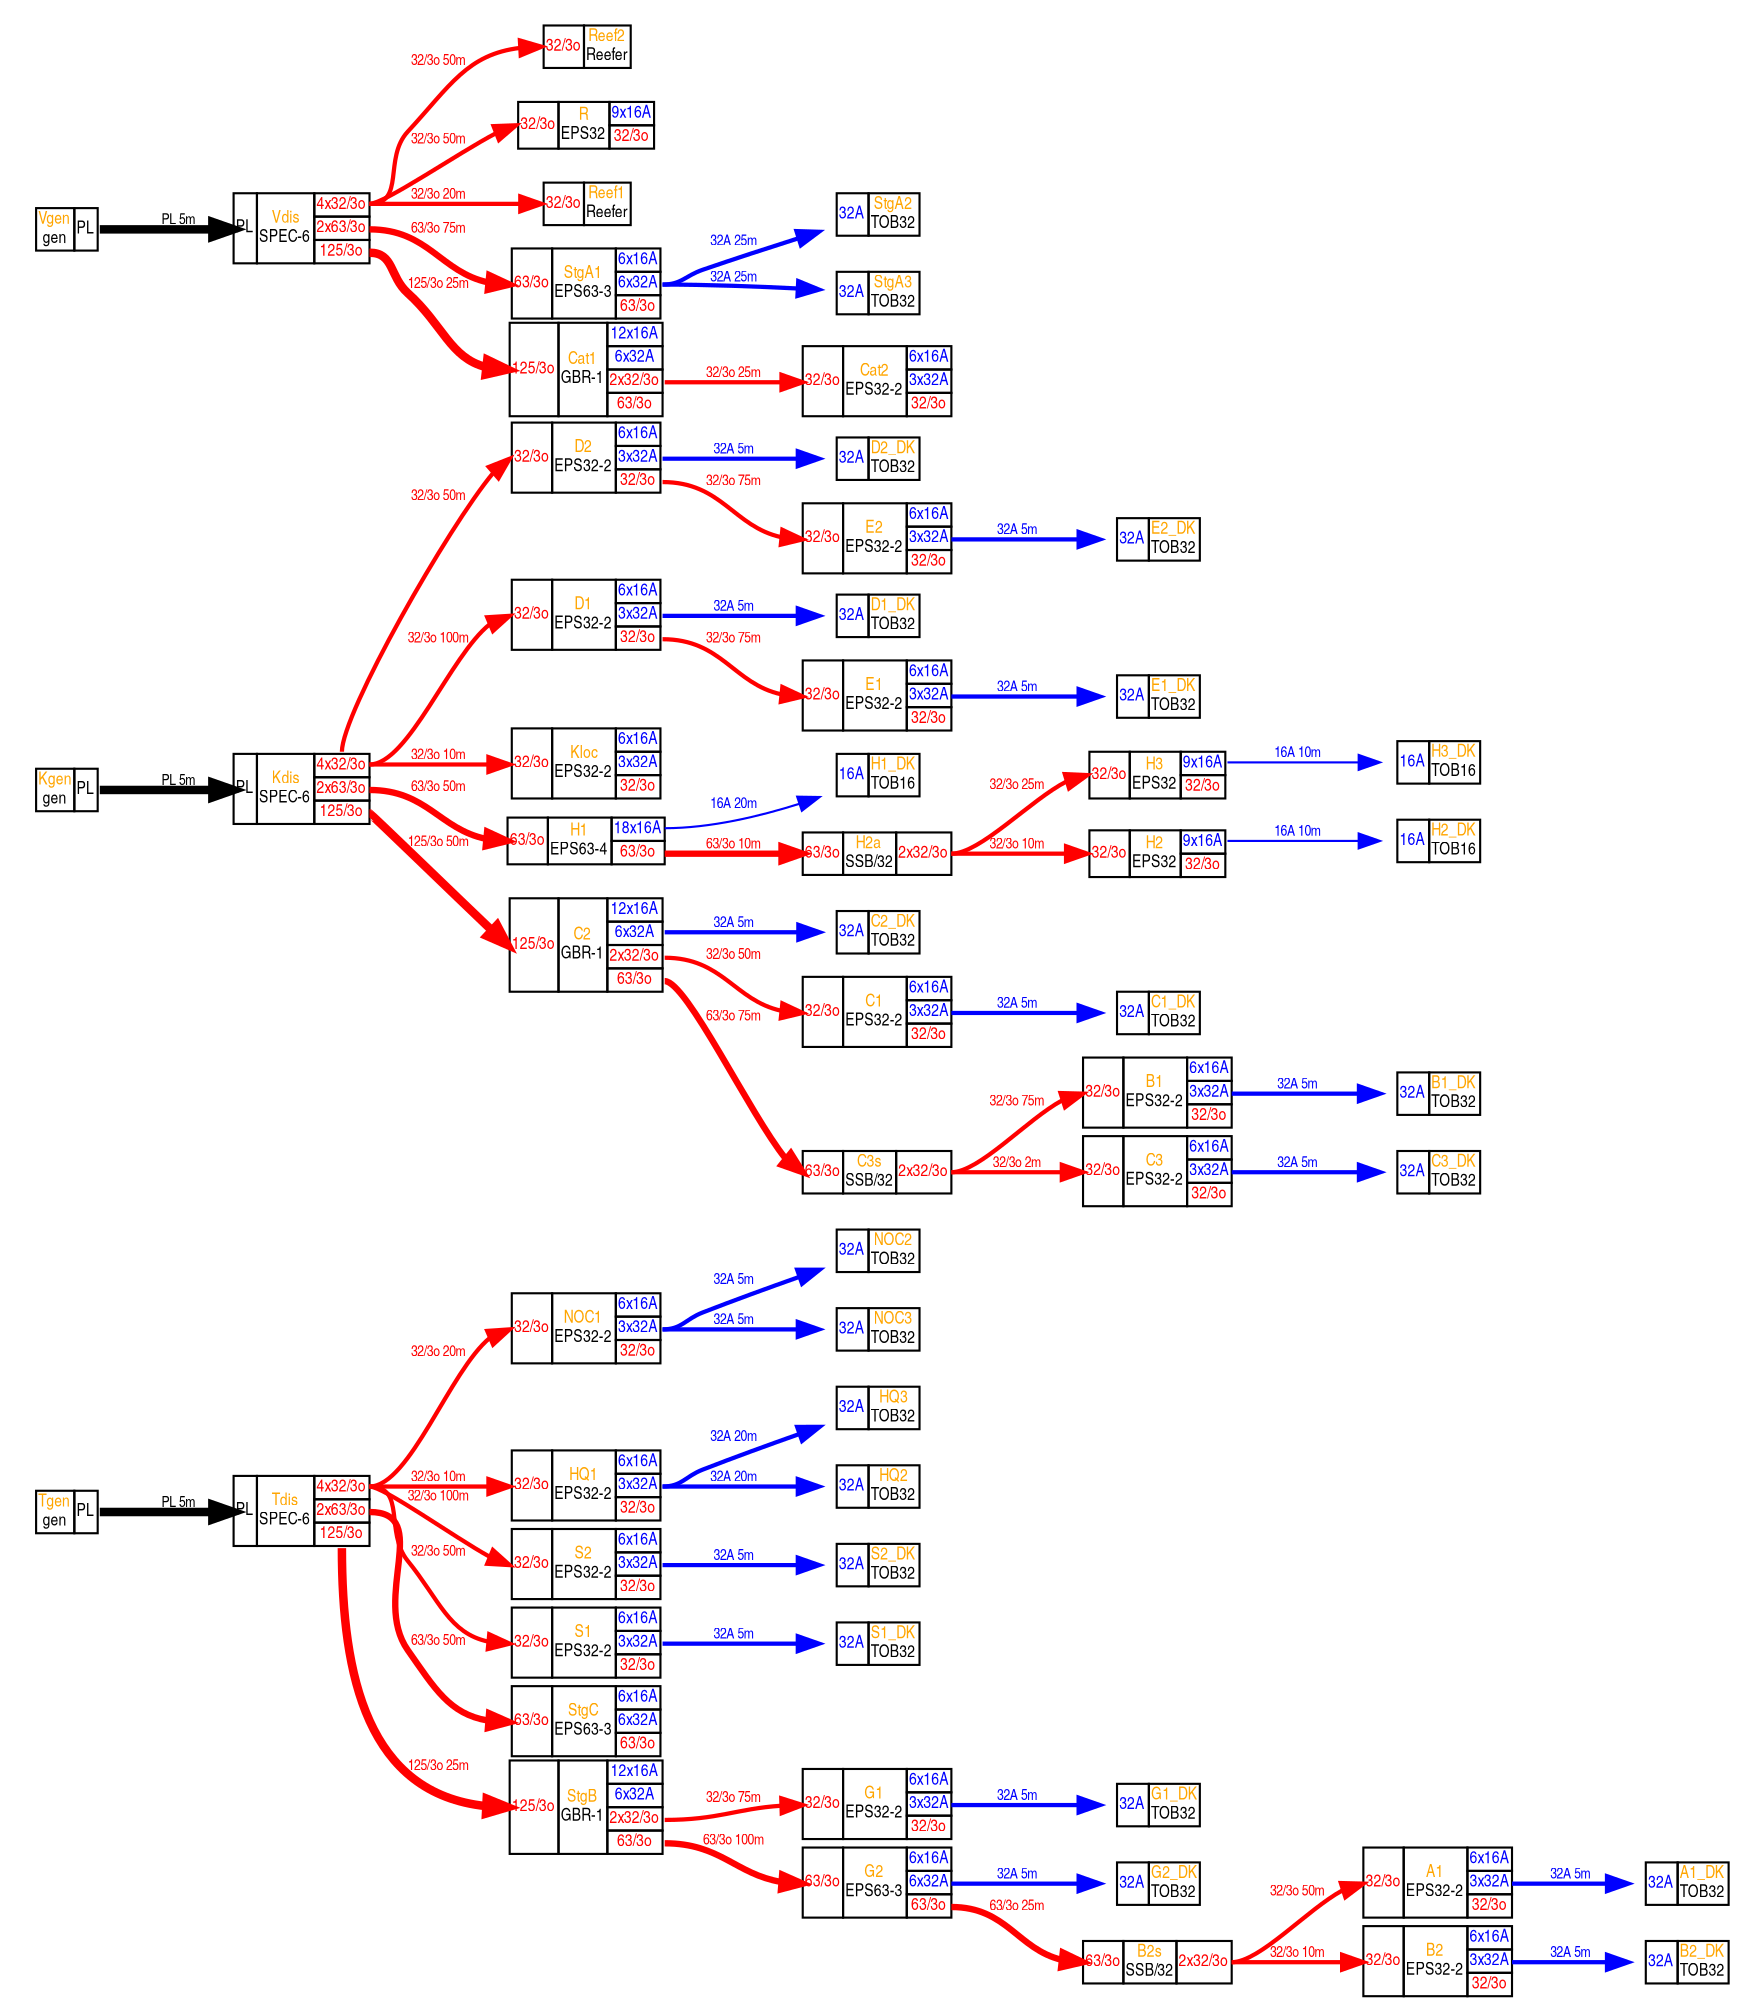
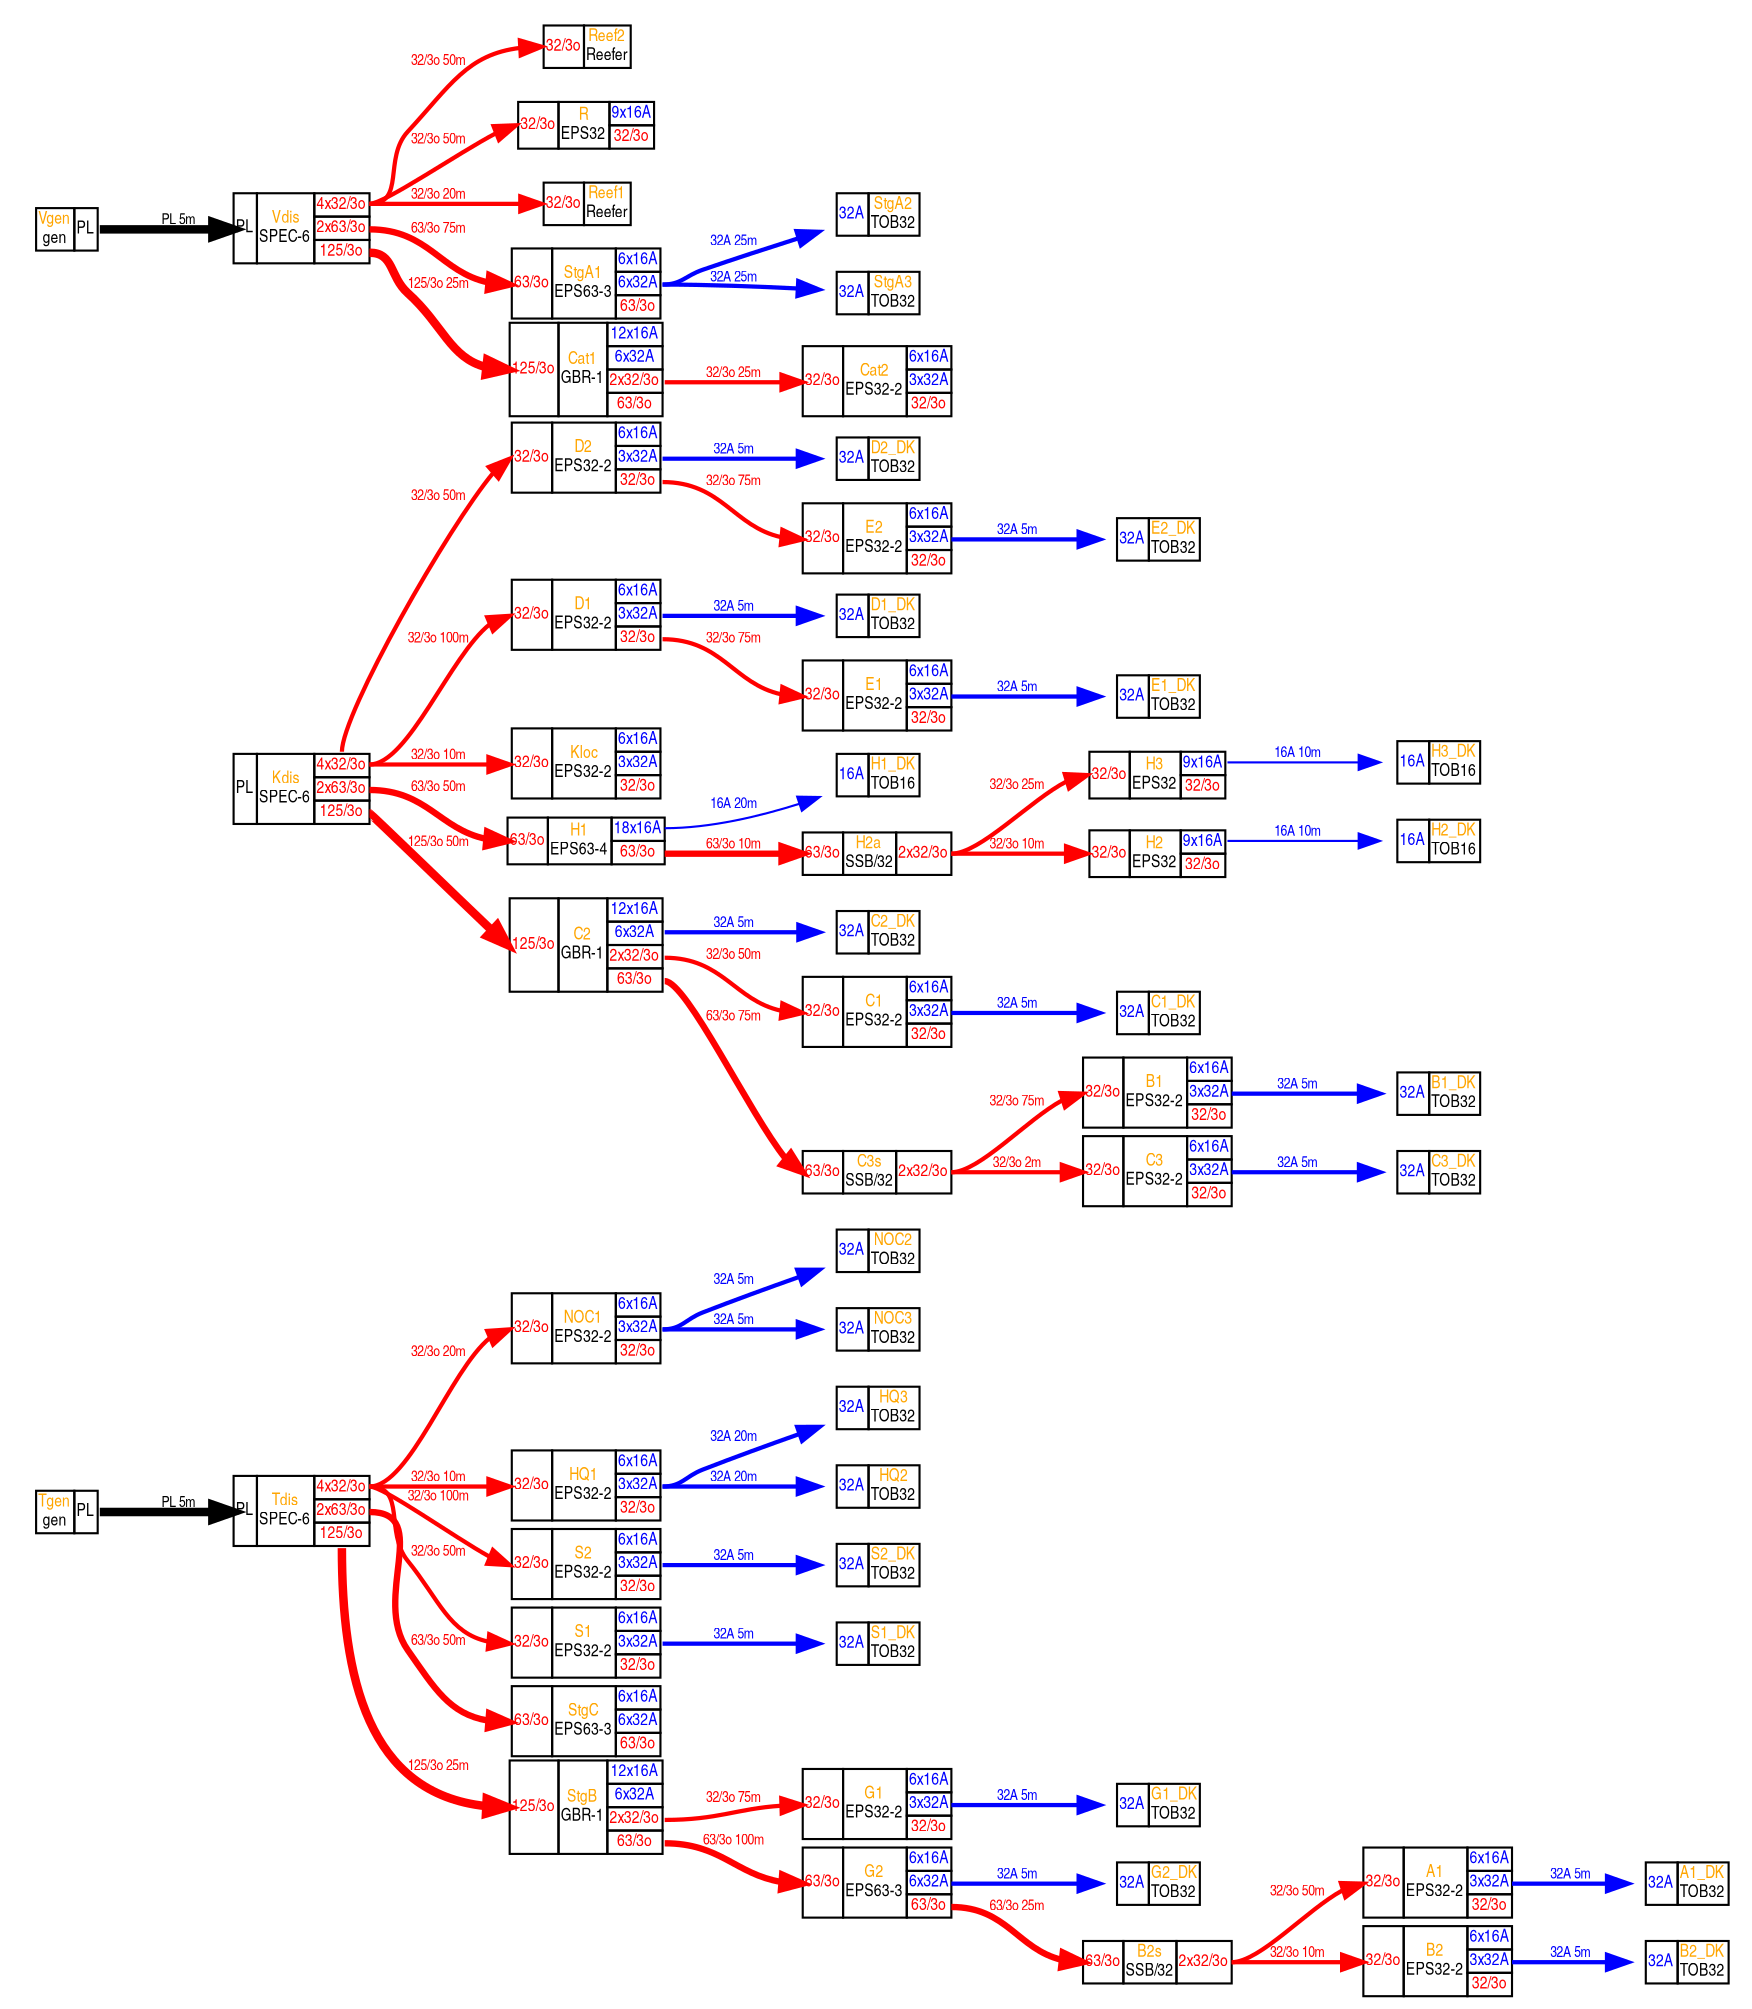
node "Kgen": removed
